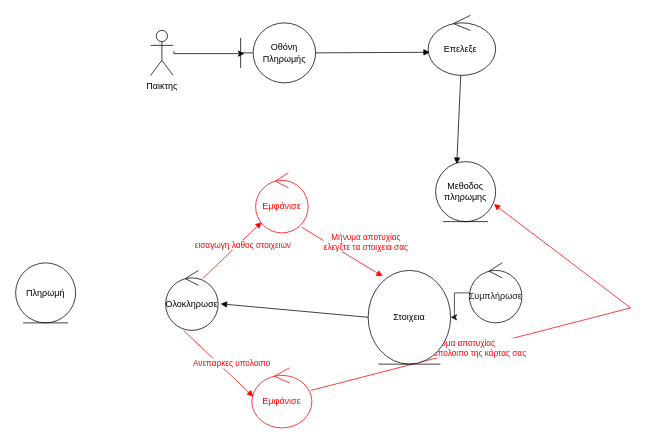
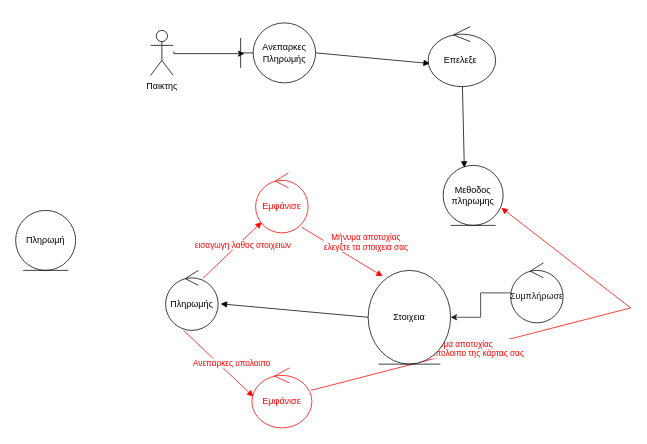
node "Επελεξε": moved (462, 45) -> (462, 57)
node "Οθόνη Πληρωμής": label "Οθόνη Πληρωμής" -> "Ανεπαρκες Πληρωμής"
node "Μεθοδος πληρωμης": moved (465, 192) -> (473, 195)
node "Πληρωμή": moved (45, 293) -> (45, 240)
node "Συμπλήρωσε": moved (495, 293) -> (537, 293)
node "Ολοκληρωσε": label "Ολοκληρωσε" -> "Πληρωμής"
